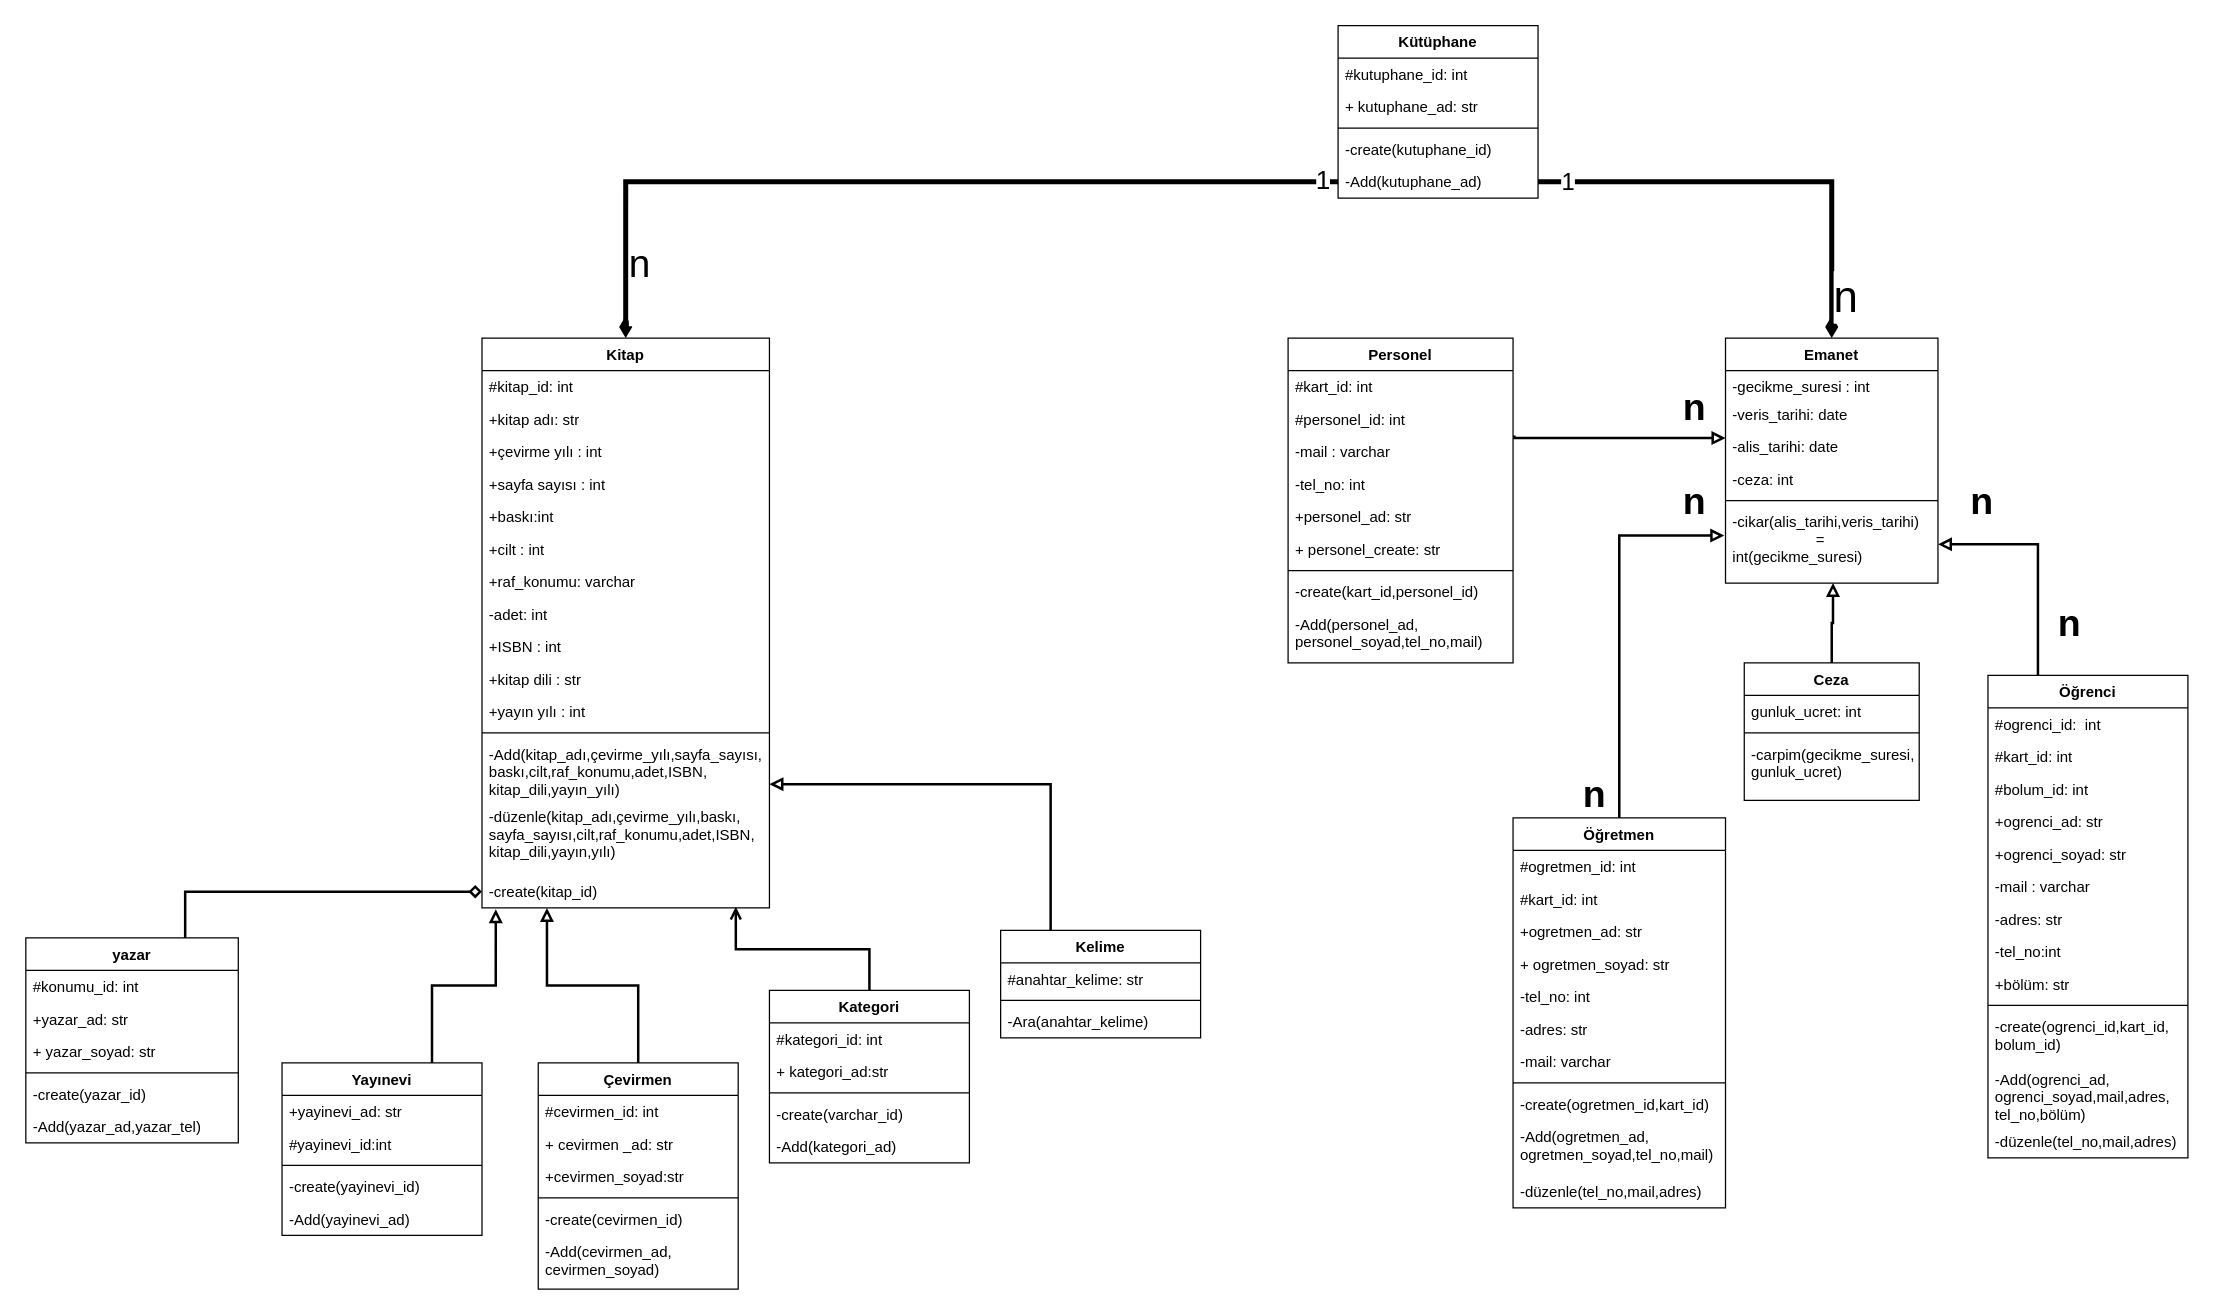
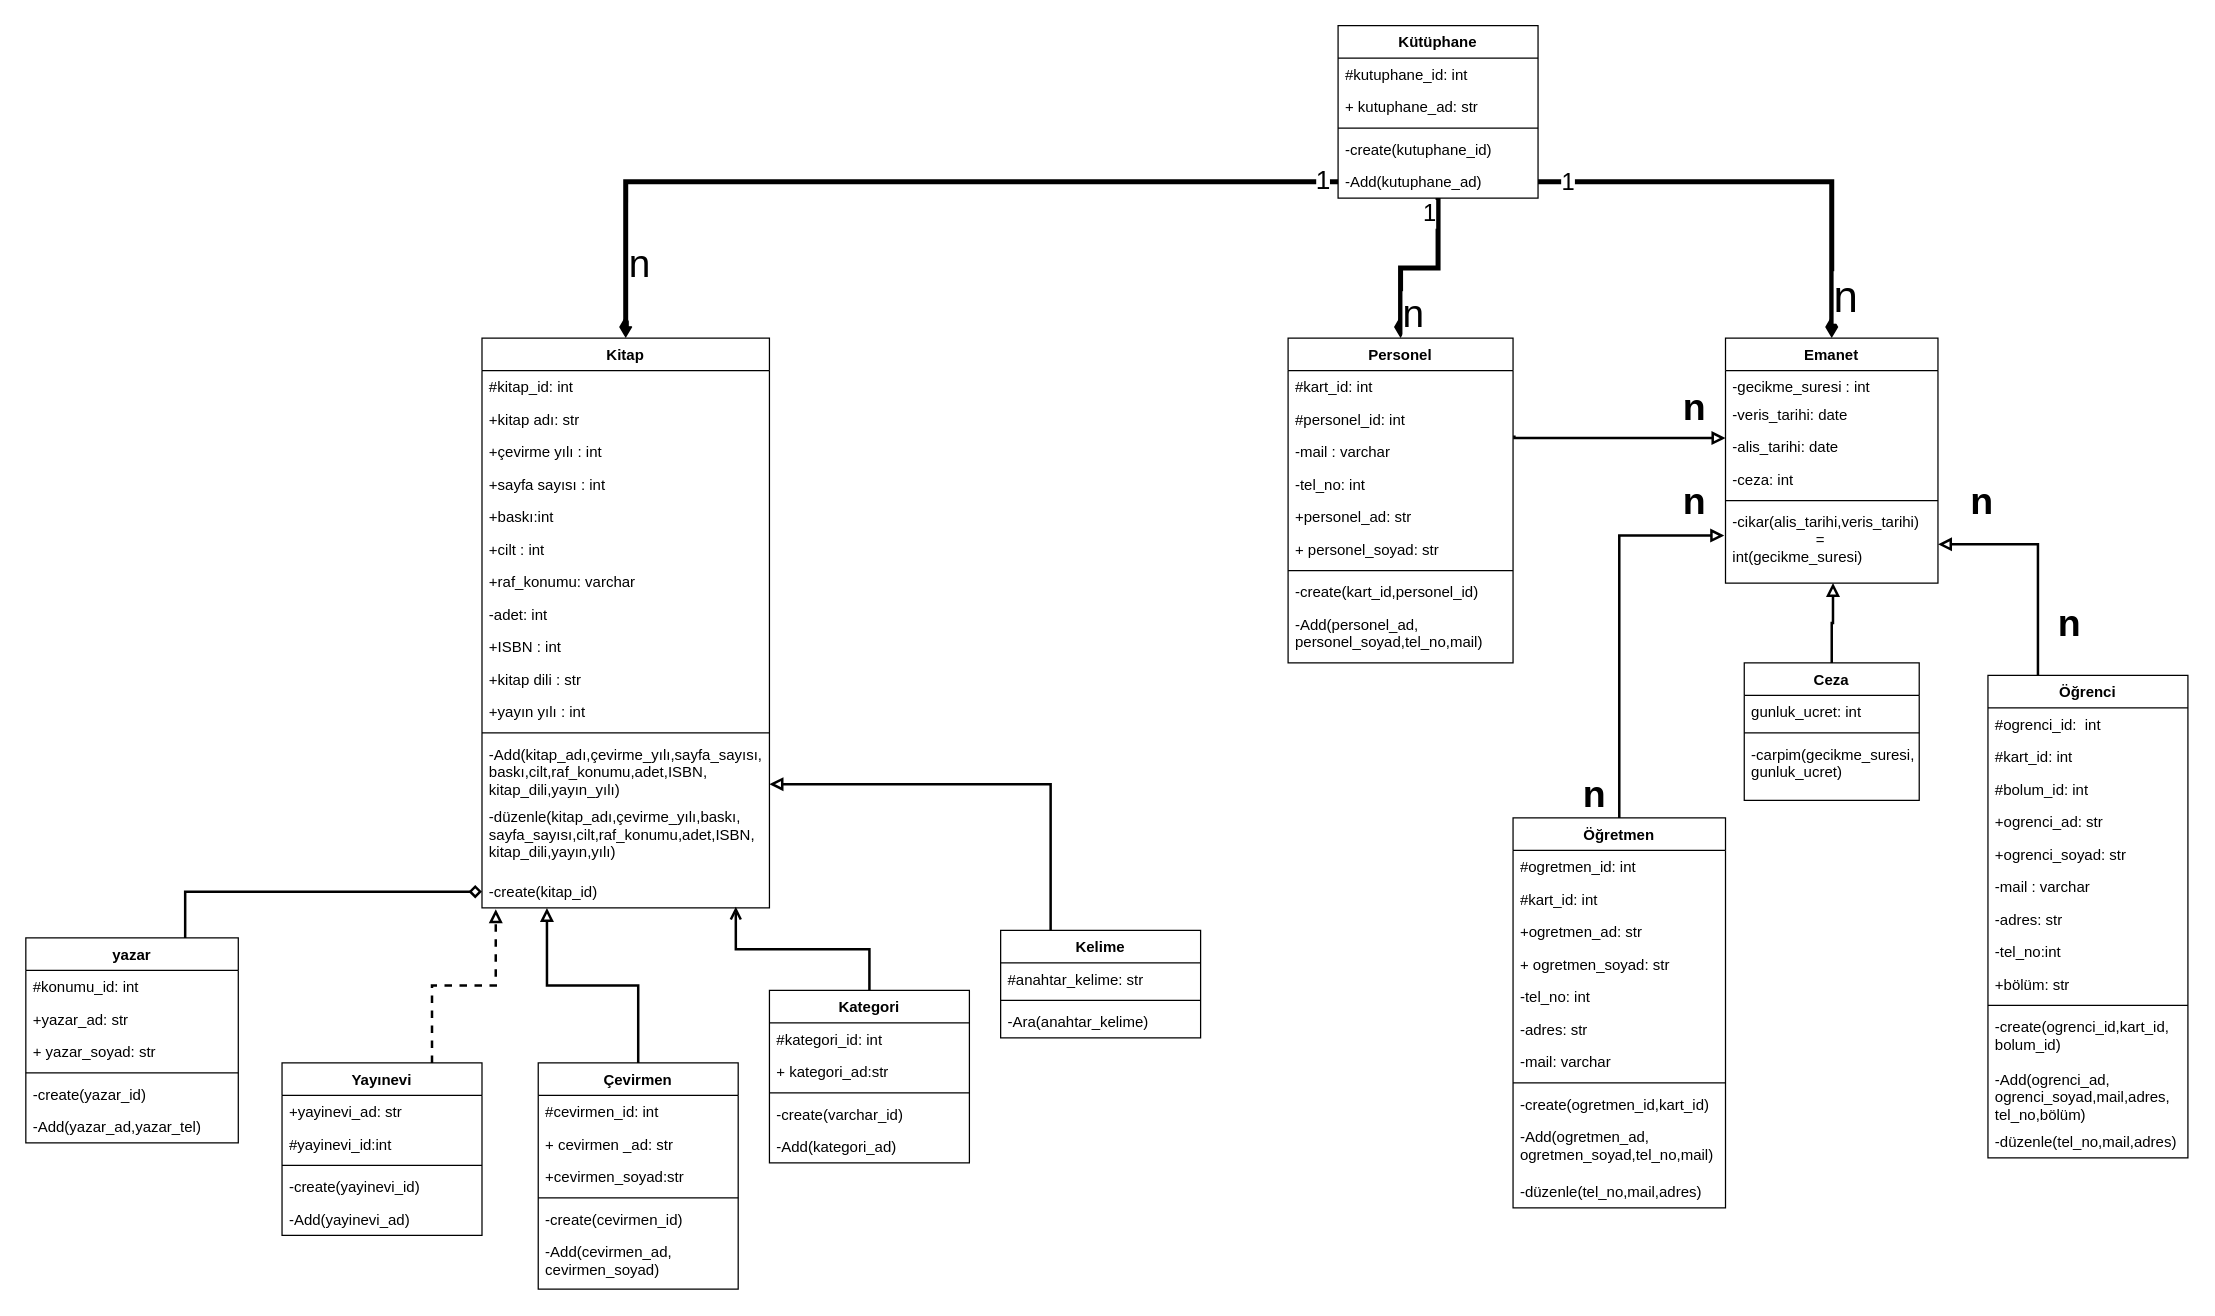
edge "Kütüphane" -> "Personel": added, labels "1", "n"
node "+ personel_create: str": label "+ personel_create: str" -> "+ personel_soyad: str"
edge "Yayınevi" -> "-create(kitap_id)": style solid -> dashed
